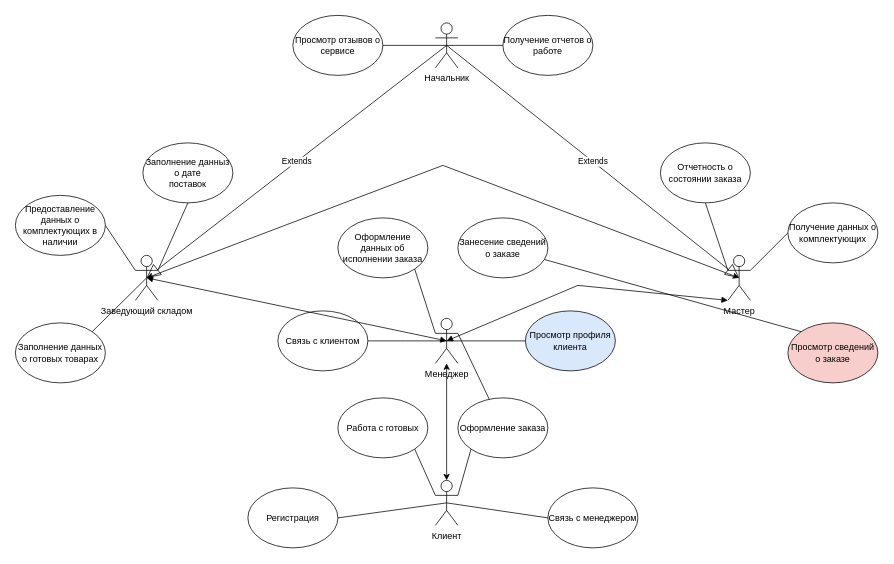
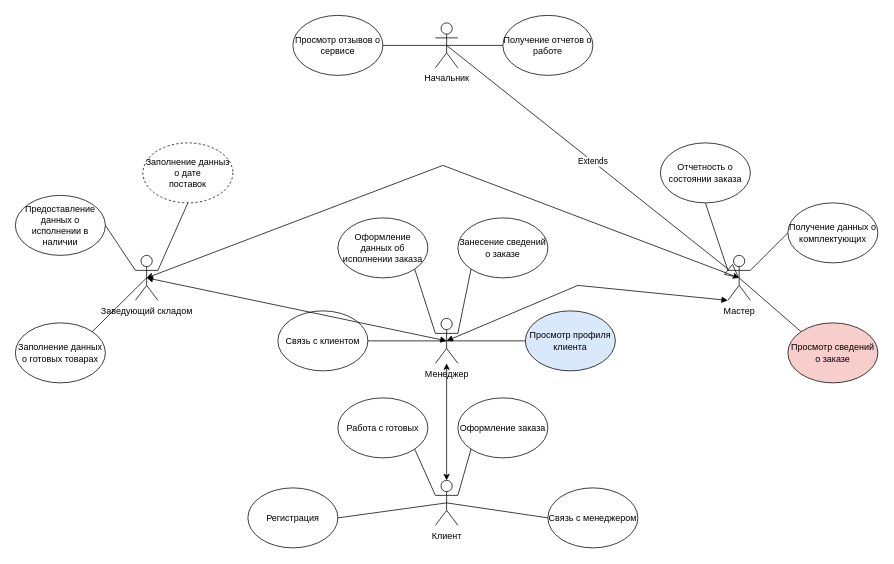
edge "Начальник" -> "Заведующий складом": removed, label "Extends"
node "Заполнение данныз о дате поставок": style solid -> dashed
node "Предоставление данных о комплектующих в наличии": label "Предоставление данных о комплектующих в наличии" -> "Предоставление данных о исполнении в наличии"
edge "Занесение сведений о заказе" -- "Просмотр сведений о заказе": now "Мастер" -- "Просмотр сведений о заказе"
edge "Менеджер" -- "Оформление заказа": now "Менеджер" -- "Занесение сведений о заказе"
